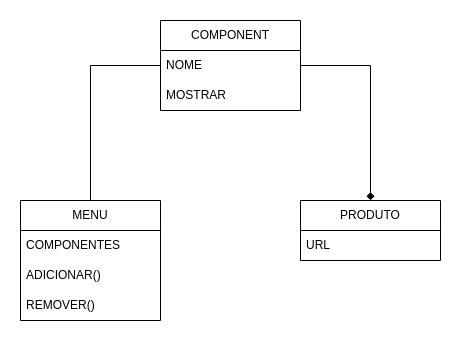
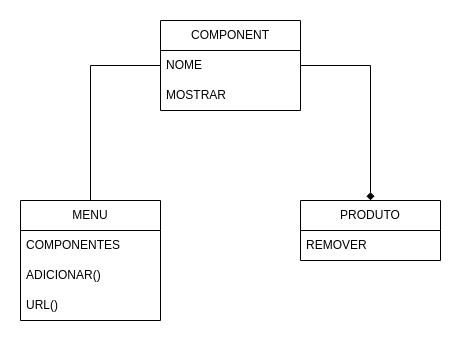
node "URL": label "URL" -> "REMOVER"
node "REMOVER()": label "REMOVER()" -> "URL()"
